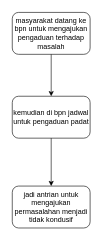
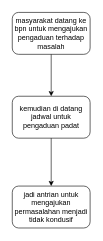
node "kemudian di bpn jadwal untuk pengaduan padat": label "kemudian di bpn jadwal untuk pengaduan padat" -> "kemudian di datang jadwal untuk pengaduan padat"
